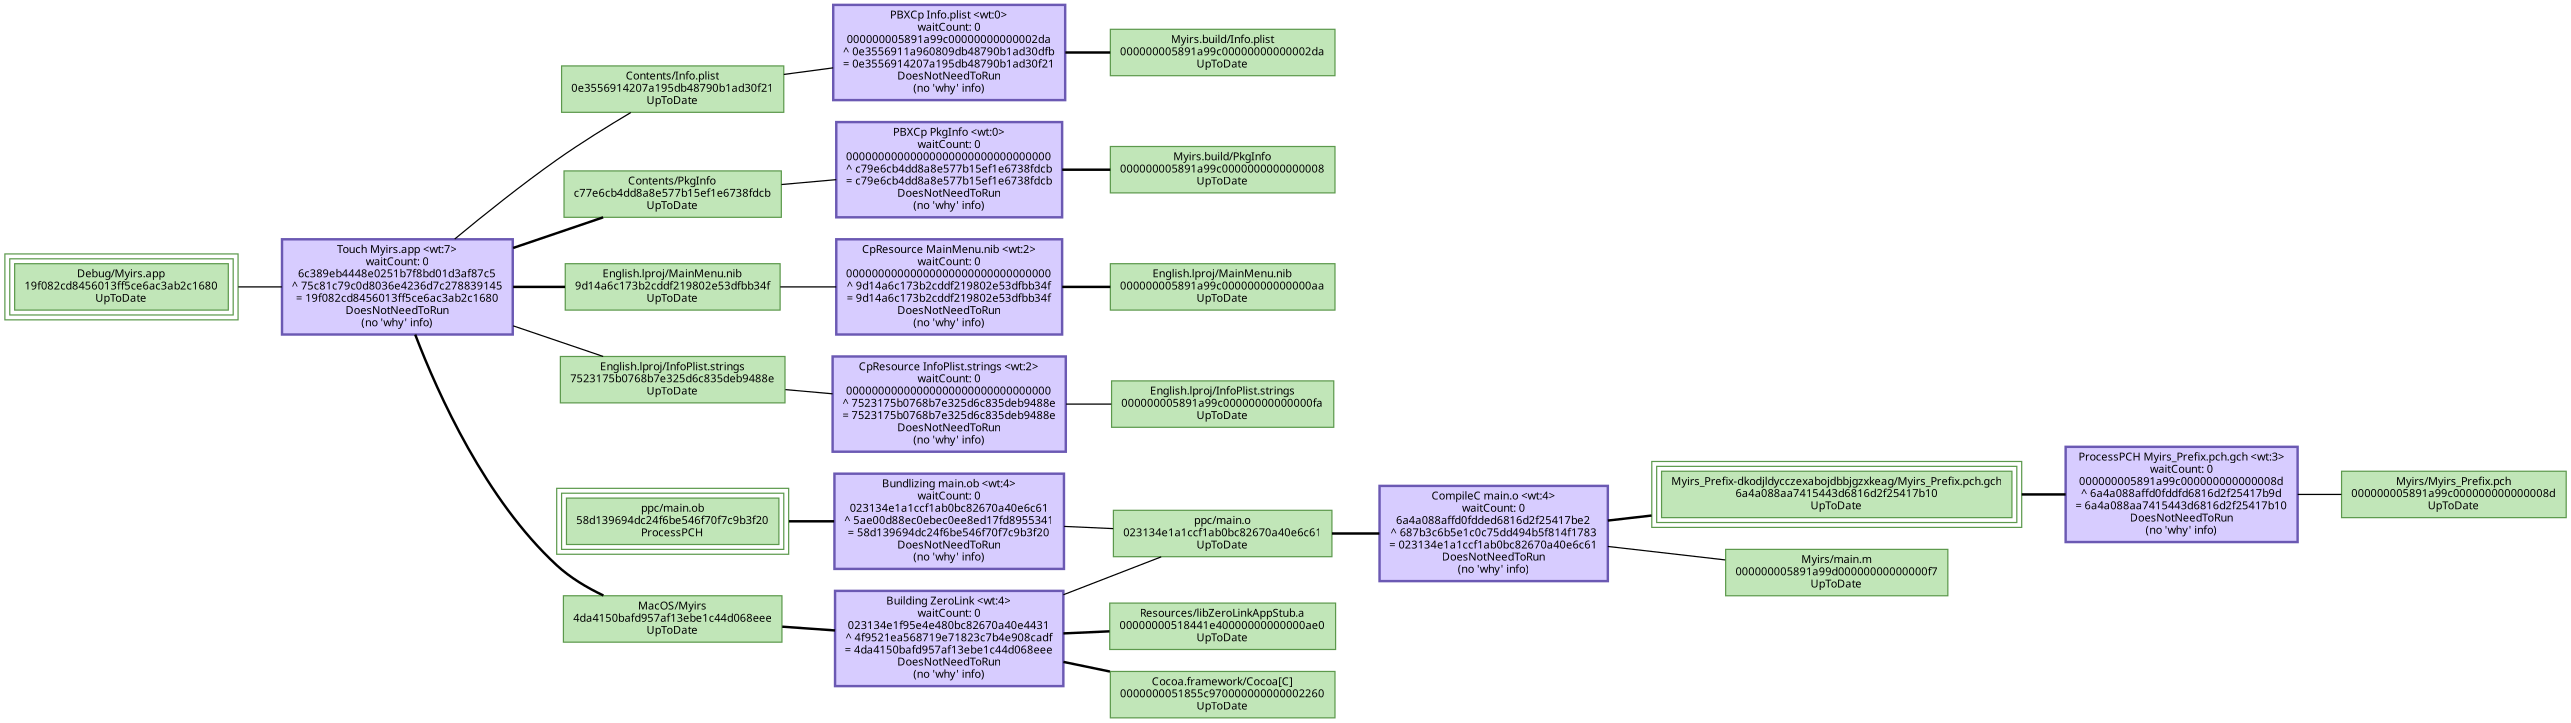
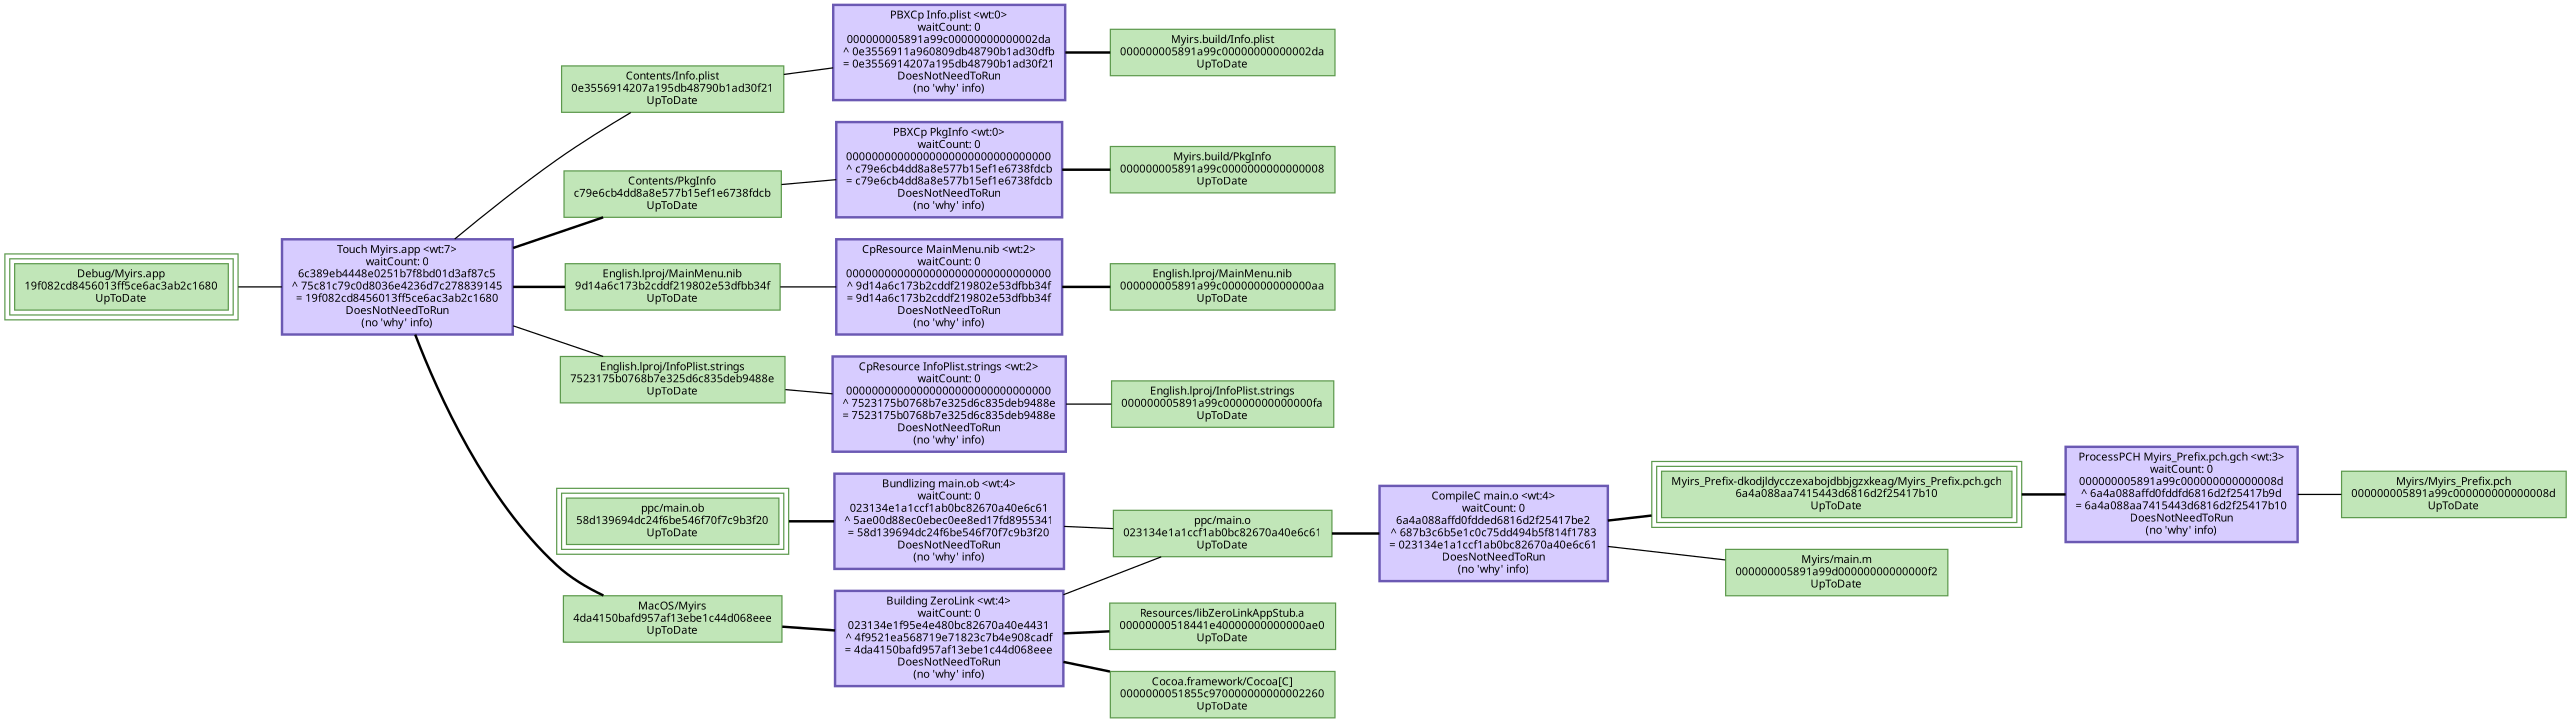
node "Contents/PkgInfo c77e6cb4dd8a8e577b15ef1e6738fdcb UpToDate": label "Contents/PkgInfo c77e6cb4dd8a8e577b15ef1e6738fdcb UpToDate" -> "Contents/PkgInfo c79e6cb4dd8a8e577b15ef1e6738fdcb UpToDate"
node "ppc/main.ob 58d139694dc24f6be546f70f7c9b3f20 ProcessPCH": label "ppc/main.ob 58d139694dc24f6be546f70f7c9b3f20 ProcessPCH" -> "ppc/main.ob 58d139694dc24f6be546f70f7c9b3f20 UpToDate"
node "Myirs/main.m 000000005891a99d00000000000000f7 UpToDate": label "Myirs/main.m 000000005891a99d00000000000000f7 UpToDate" -> "Myirs/main.m 000000005891a99d00000000000000f2 UpToDate"
